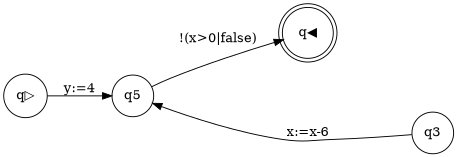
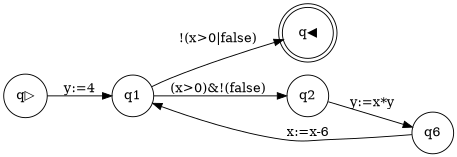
node "q5": label "q5" -> "q1"
node "q2": added
node "q3": label "q3" -> "q6"
